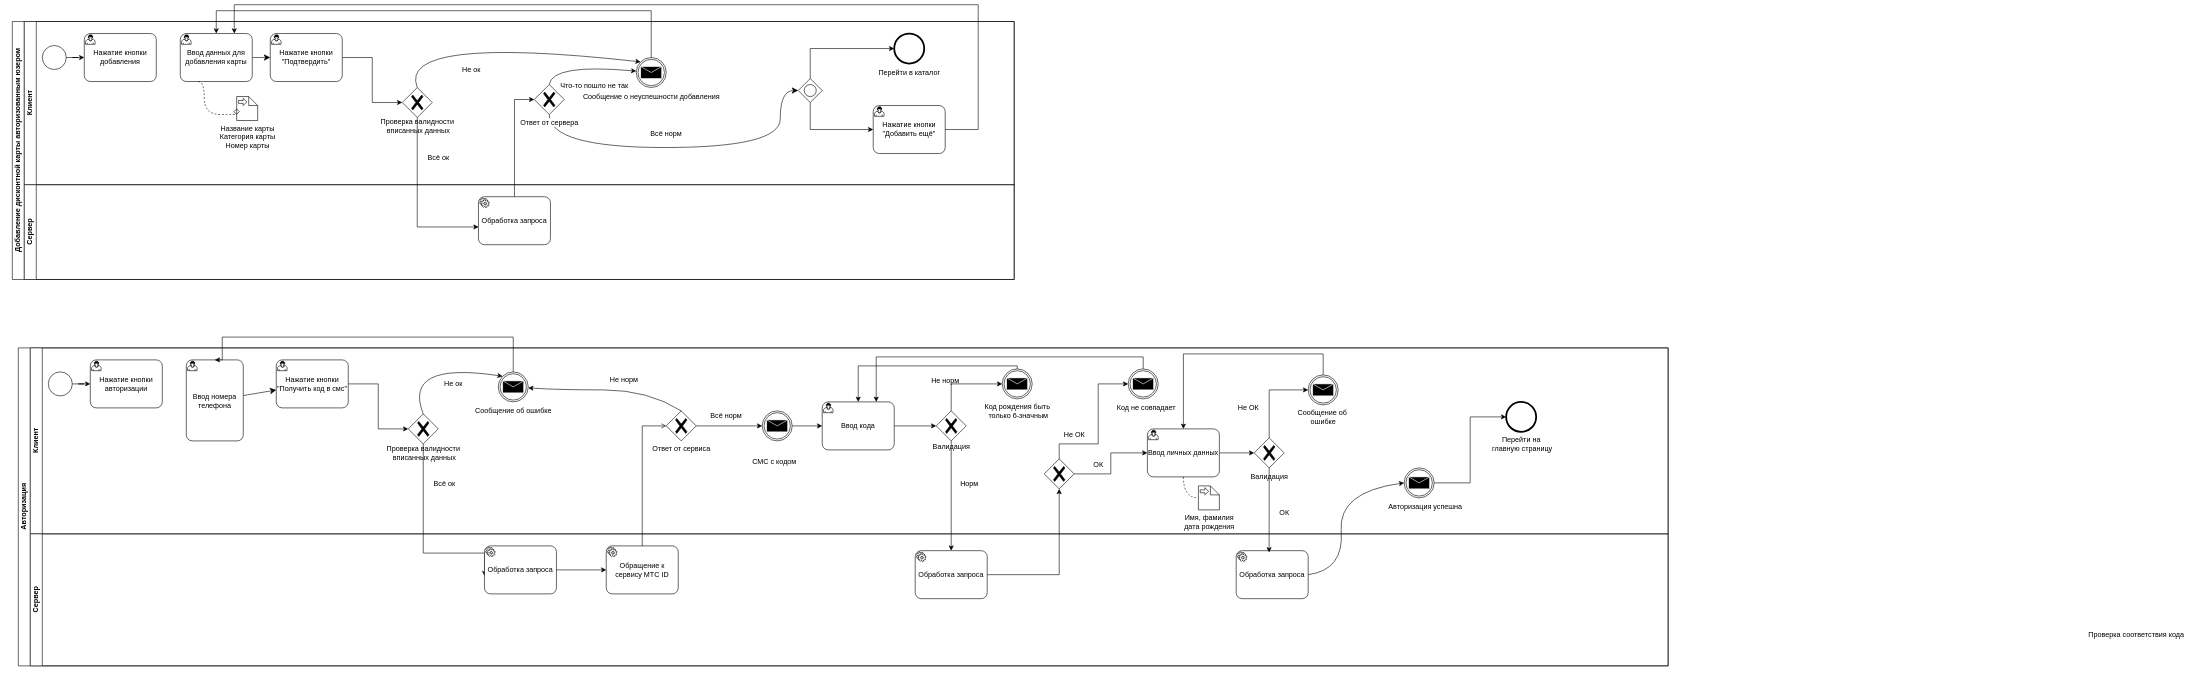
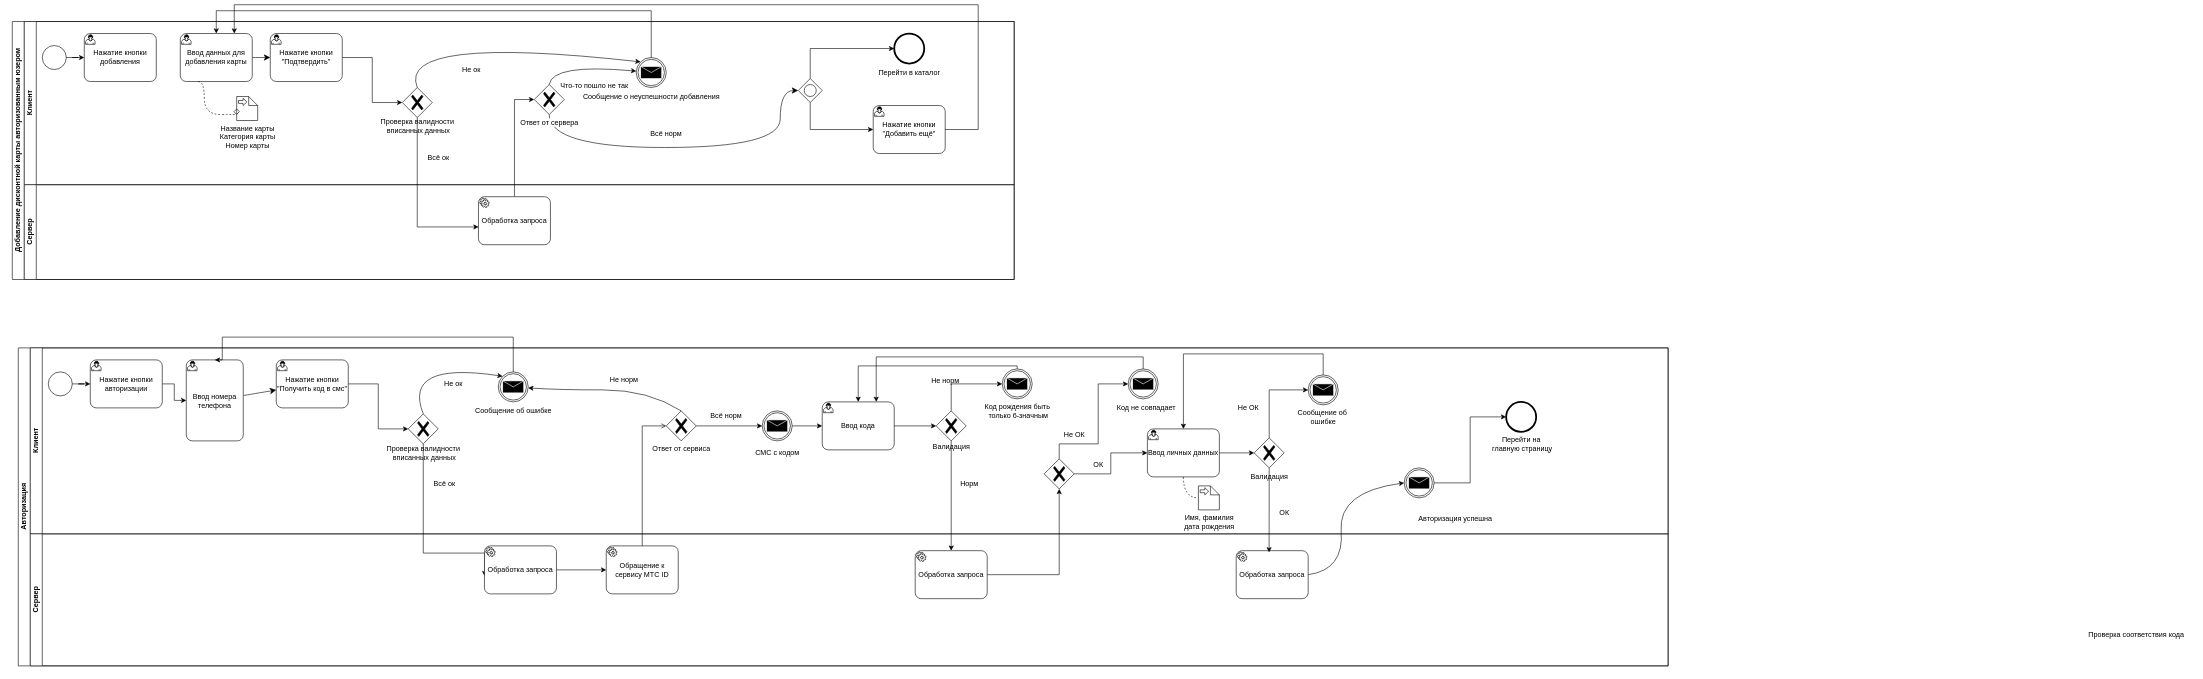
edge "Нажатие кнопки авторизации" -> "Ввод номера телефона": added
node "СМС с кодом": moved (774, 462) -> (777, 453)
node "Авторизация успешна": moved (1425, 507) -> (1455, 519)
